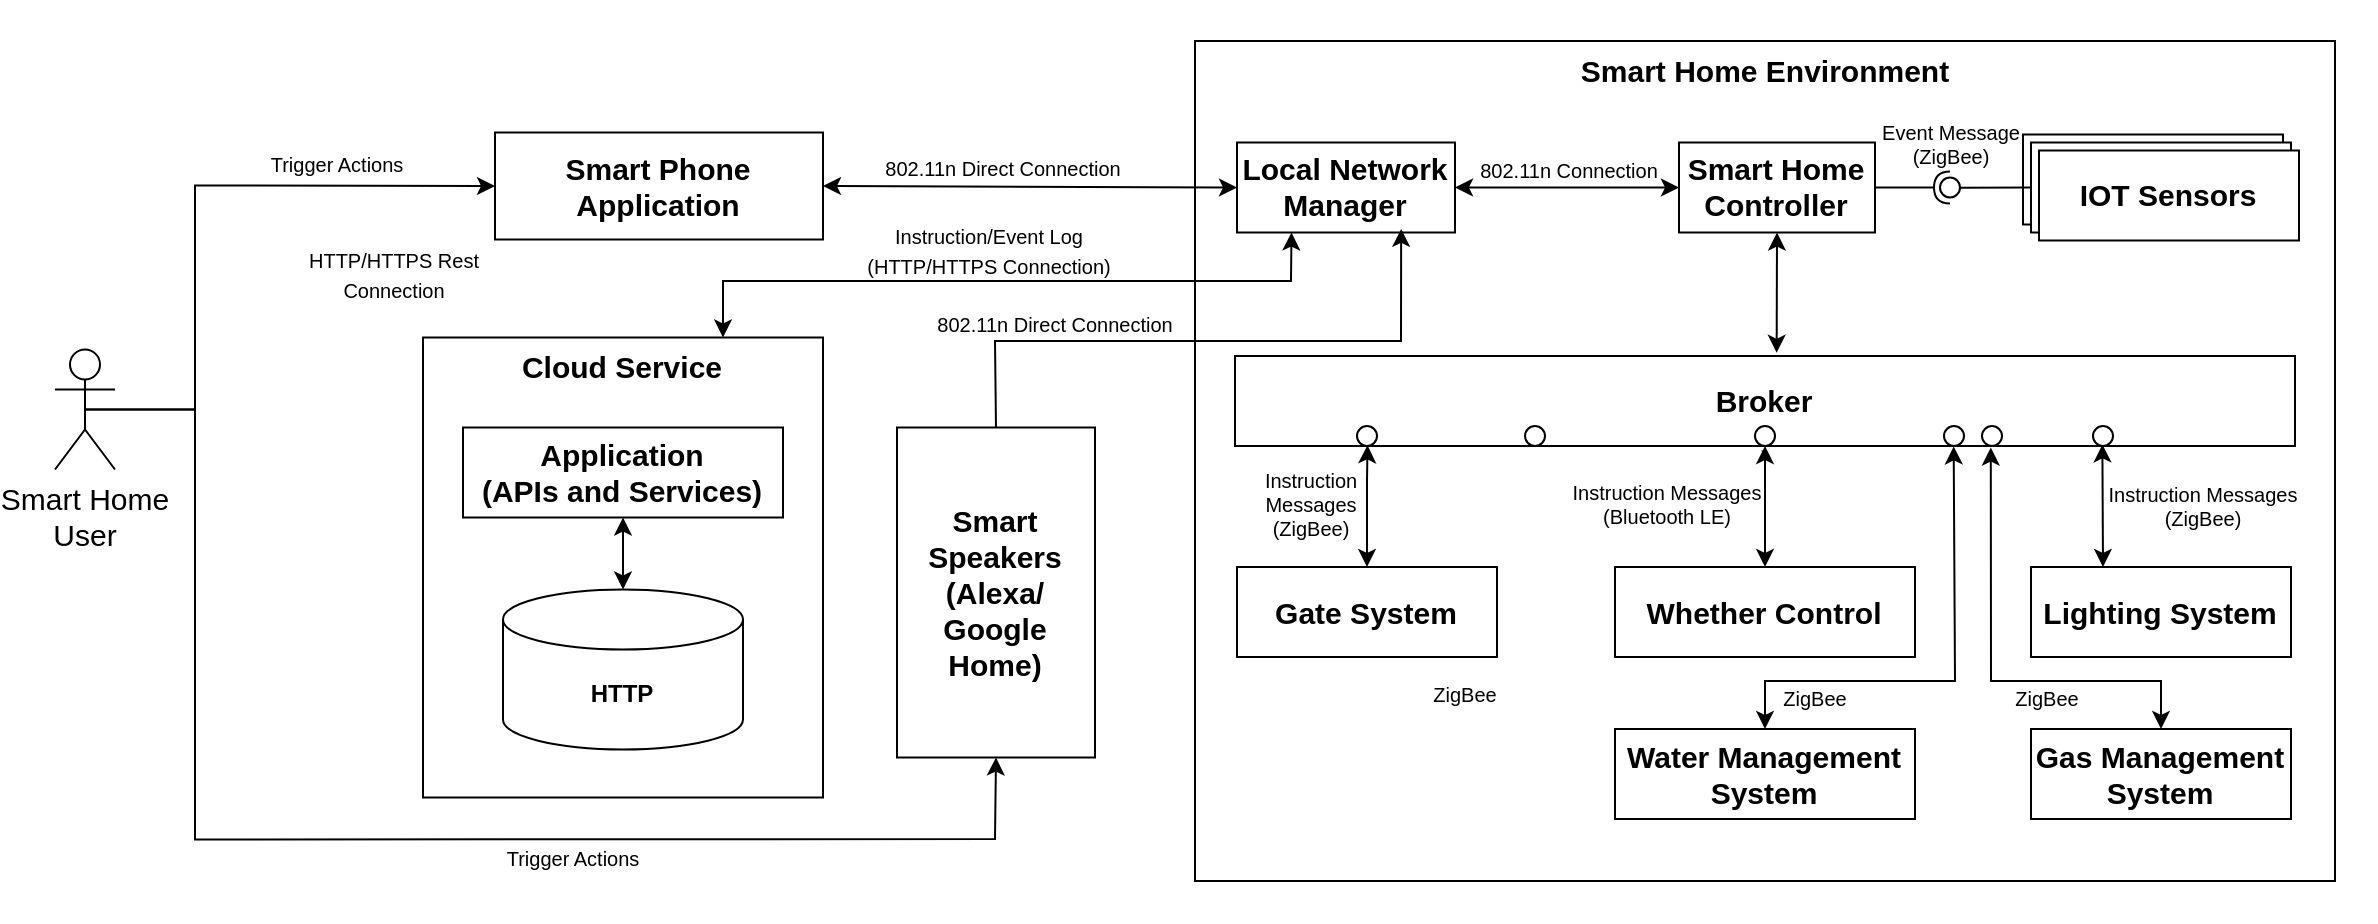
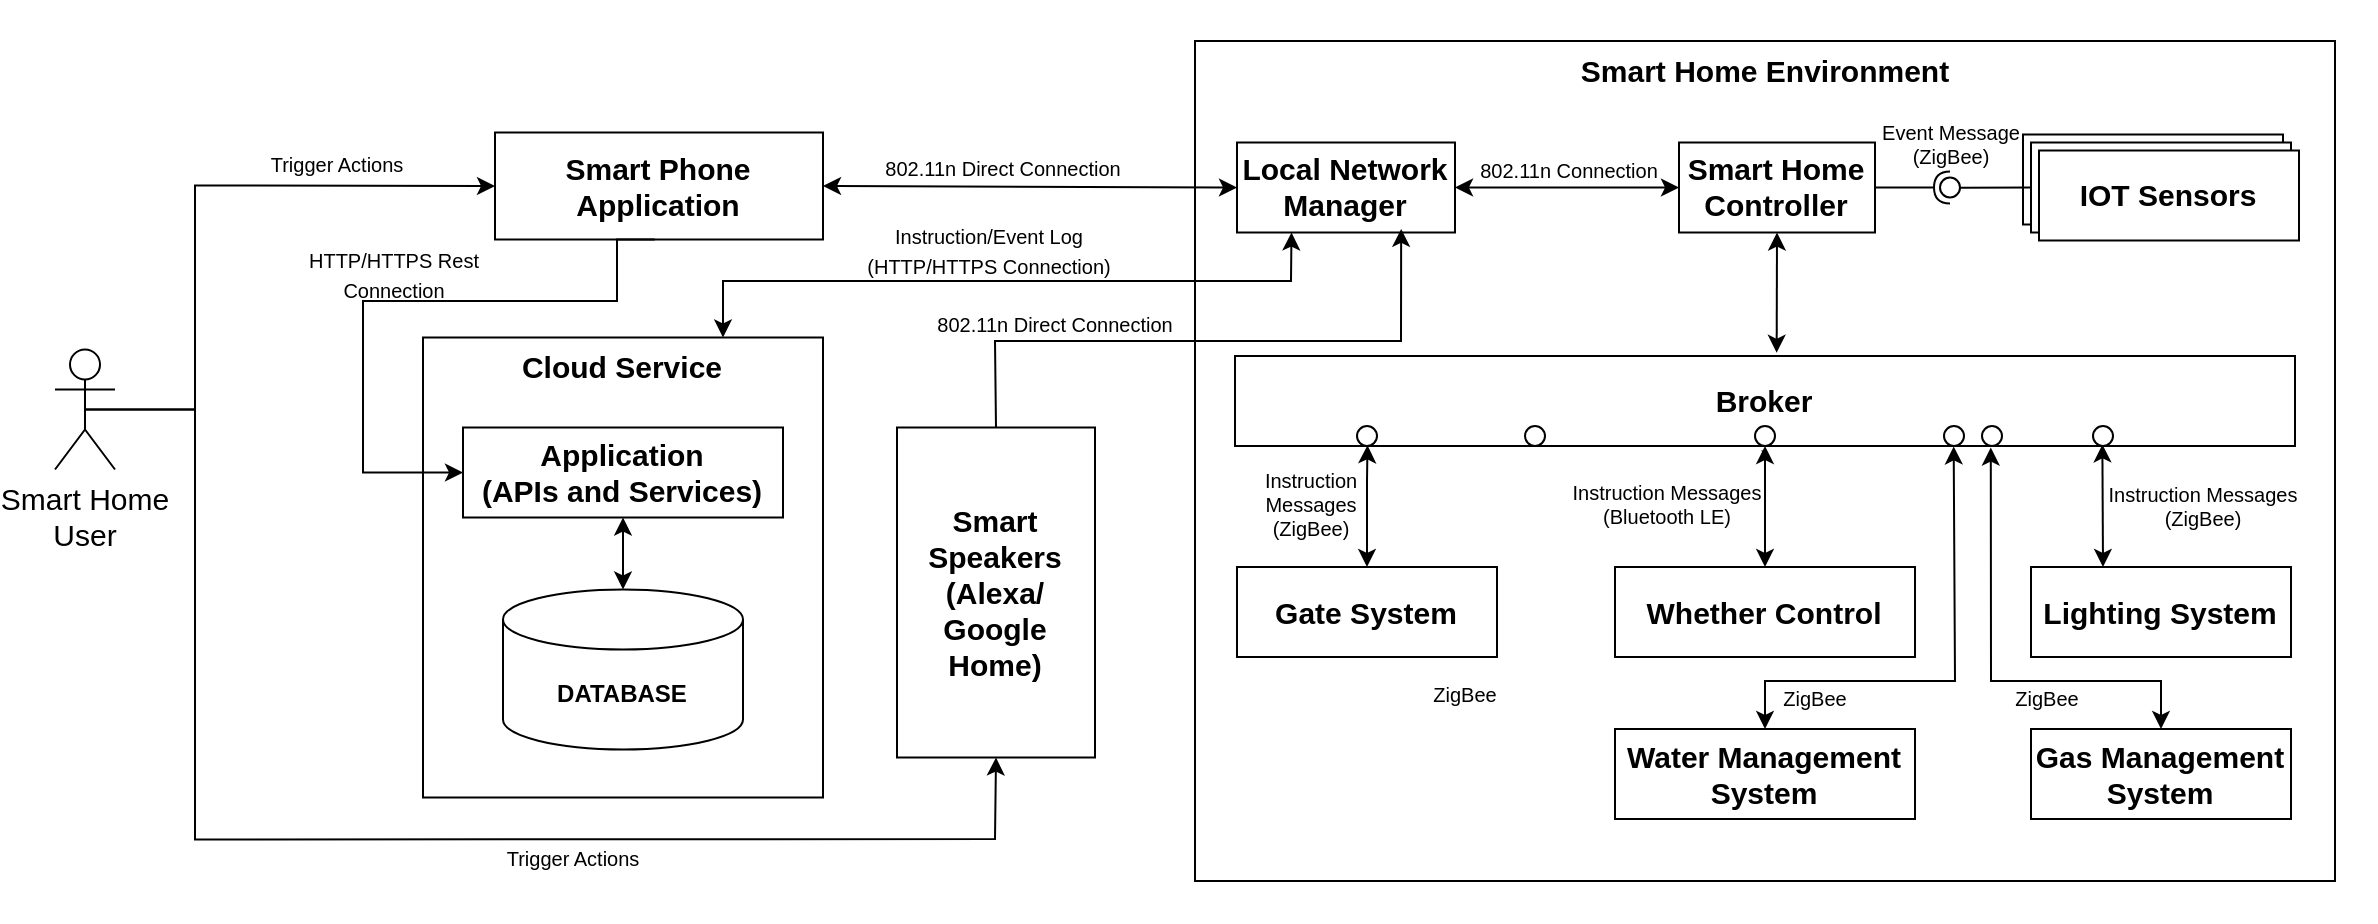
edge "Smart Phone Application" -> "Application (APIs and Services)": added
node "HTTP": label "HTTP" -> "DATABASE"
